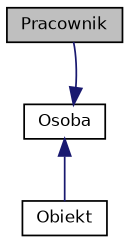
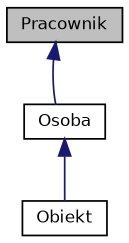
edge "Pracownik" -> "Osoba": reversed
